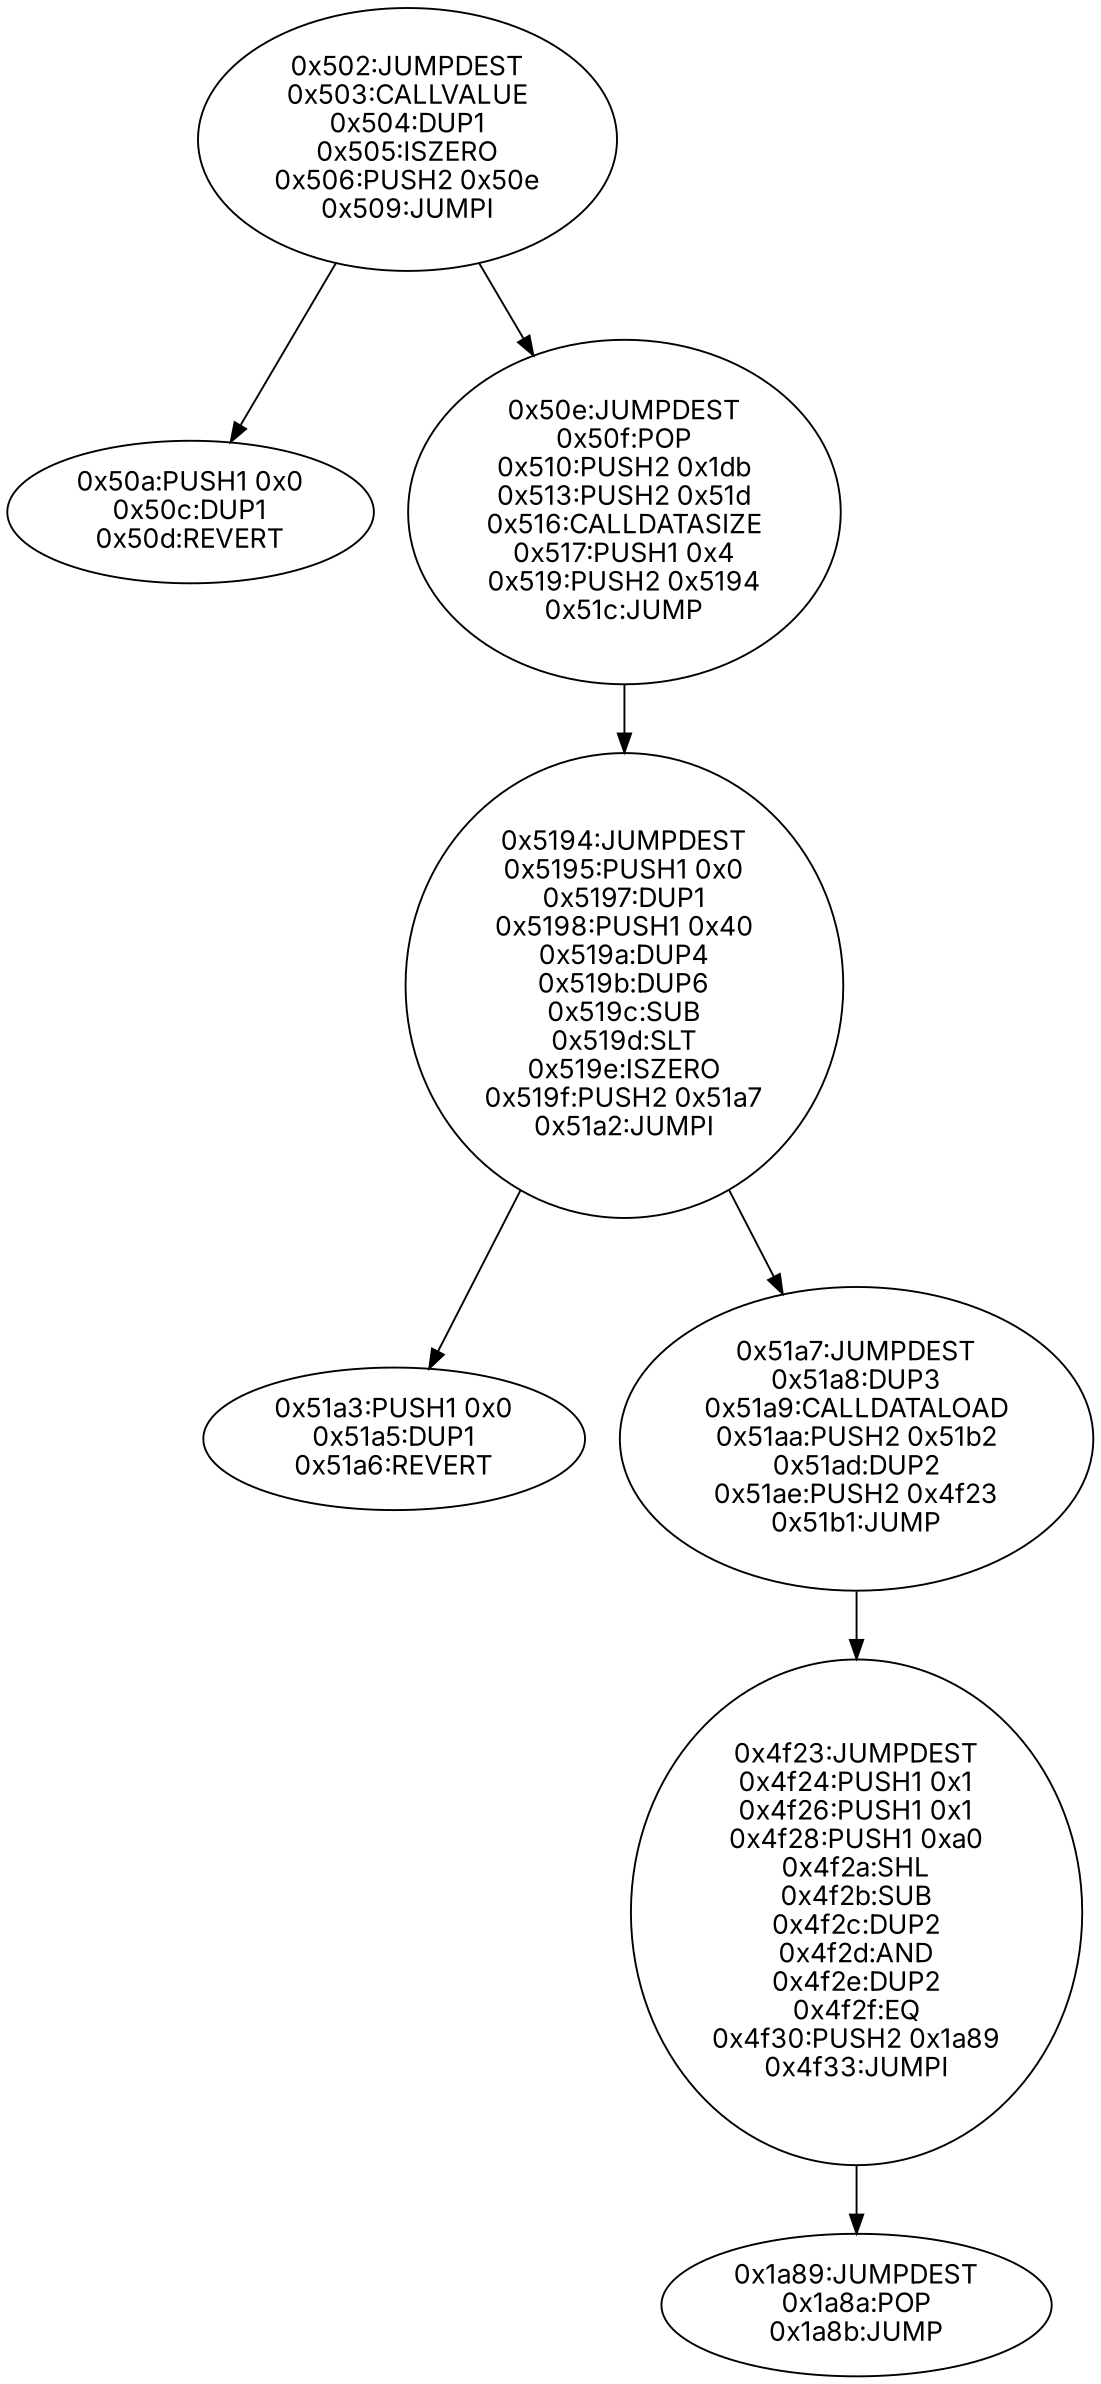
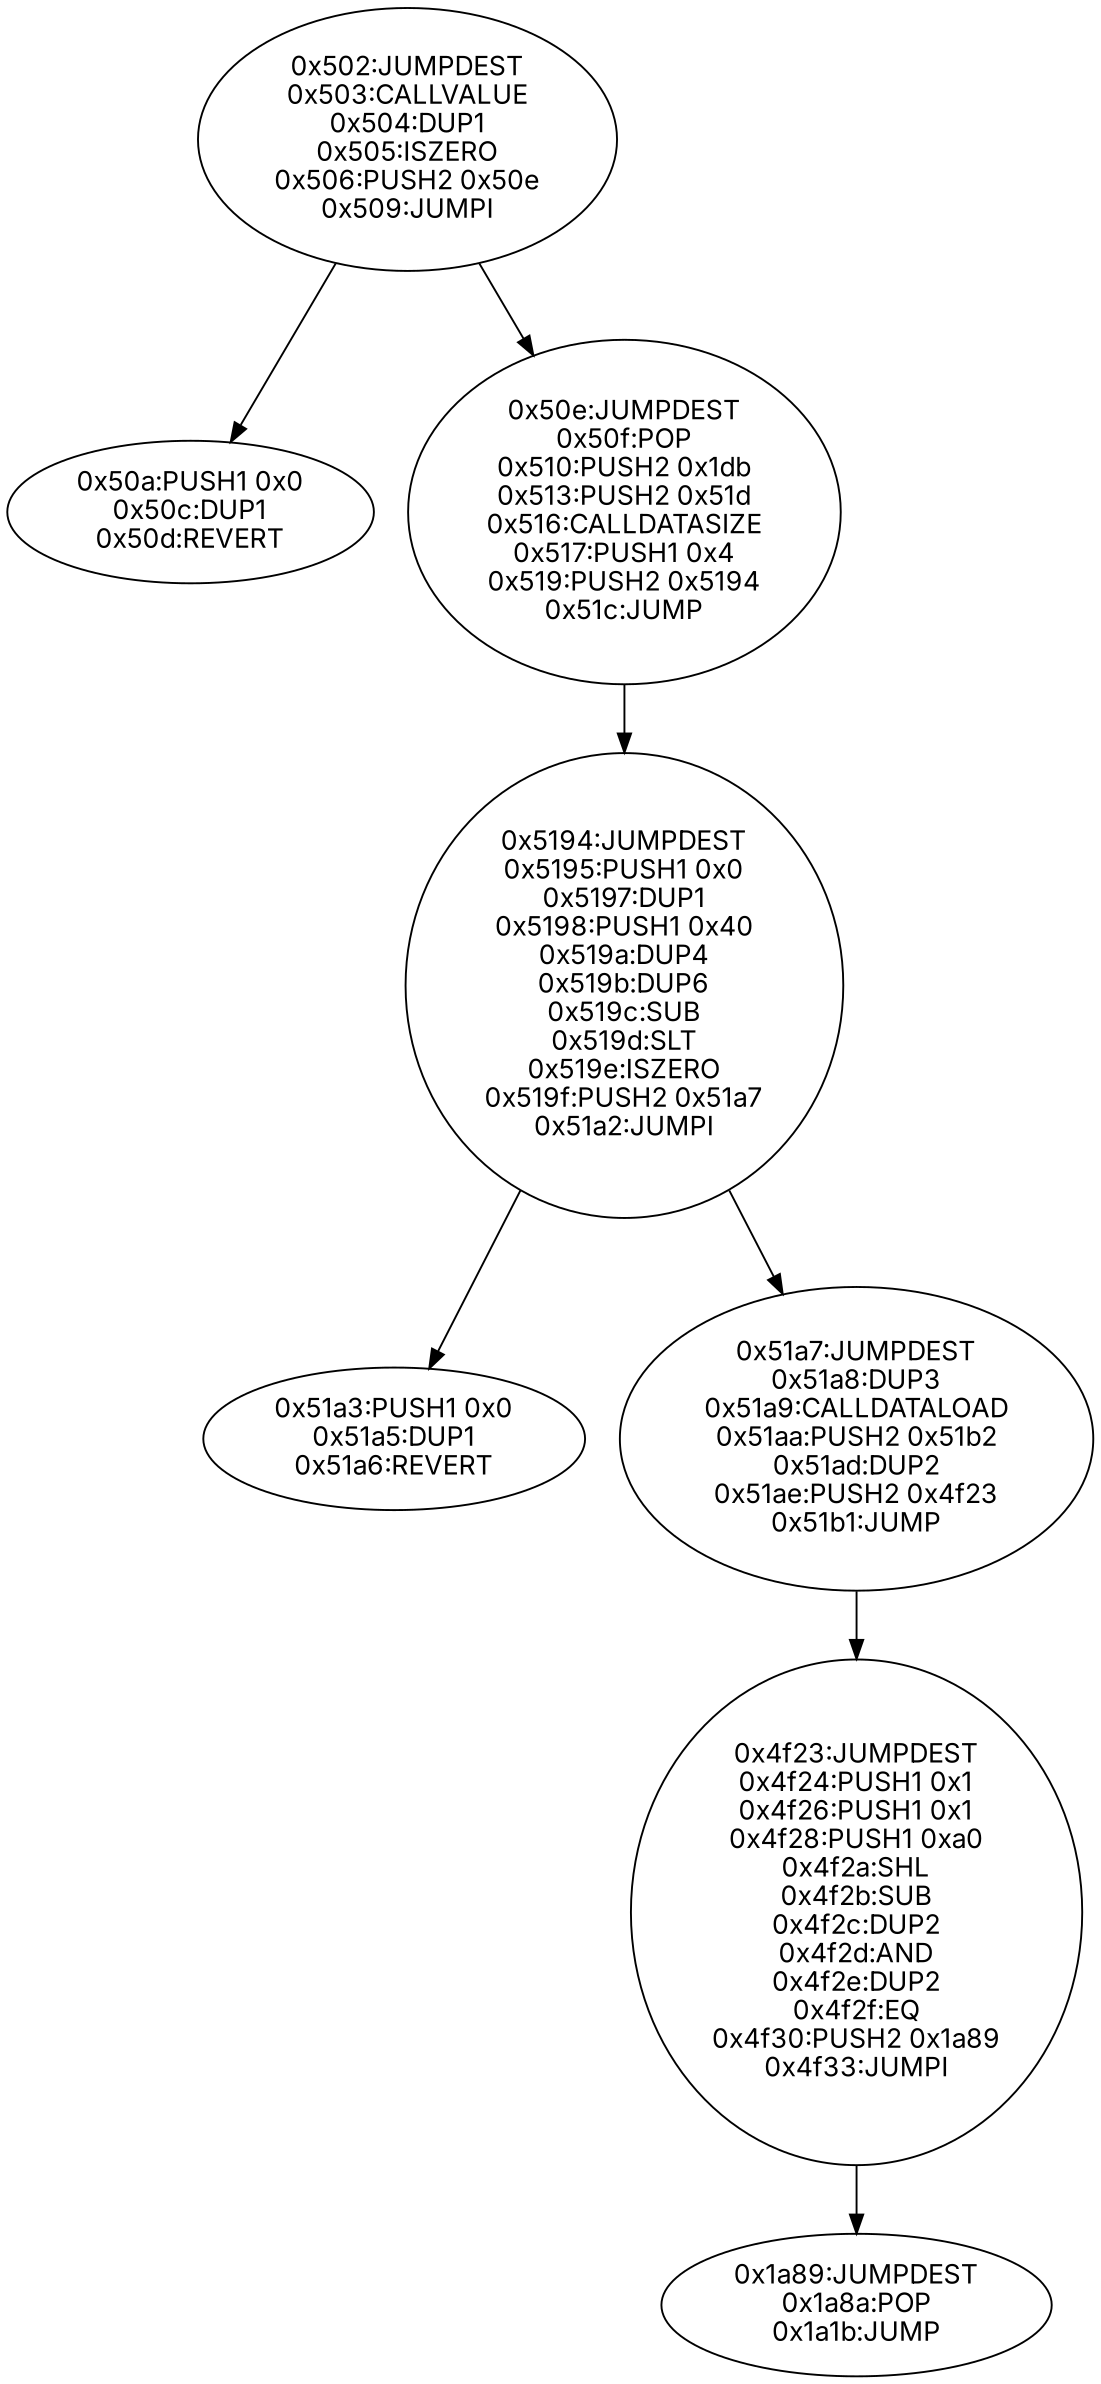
node "0x1a89:JUMPDEST 0x1a8a:POP 0x1a8b:JUMP": label "0x1a89:JUMPDEST 0x1a8a:POP 0x1a8b:JUMP" -> "0x1a89:JUMPDEST 0x1a8a:POP 0x1a1b:JUMP"
